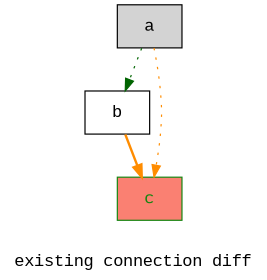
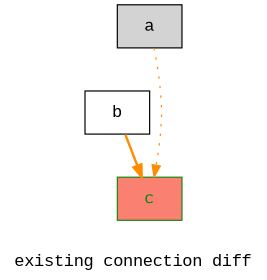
edge "a" -> "b": removed
